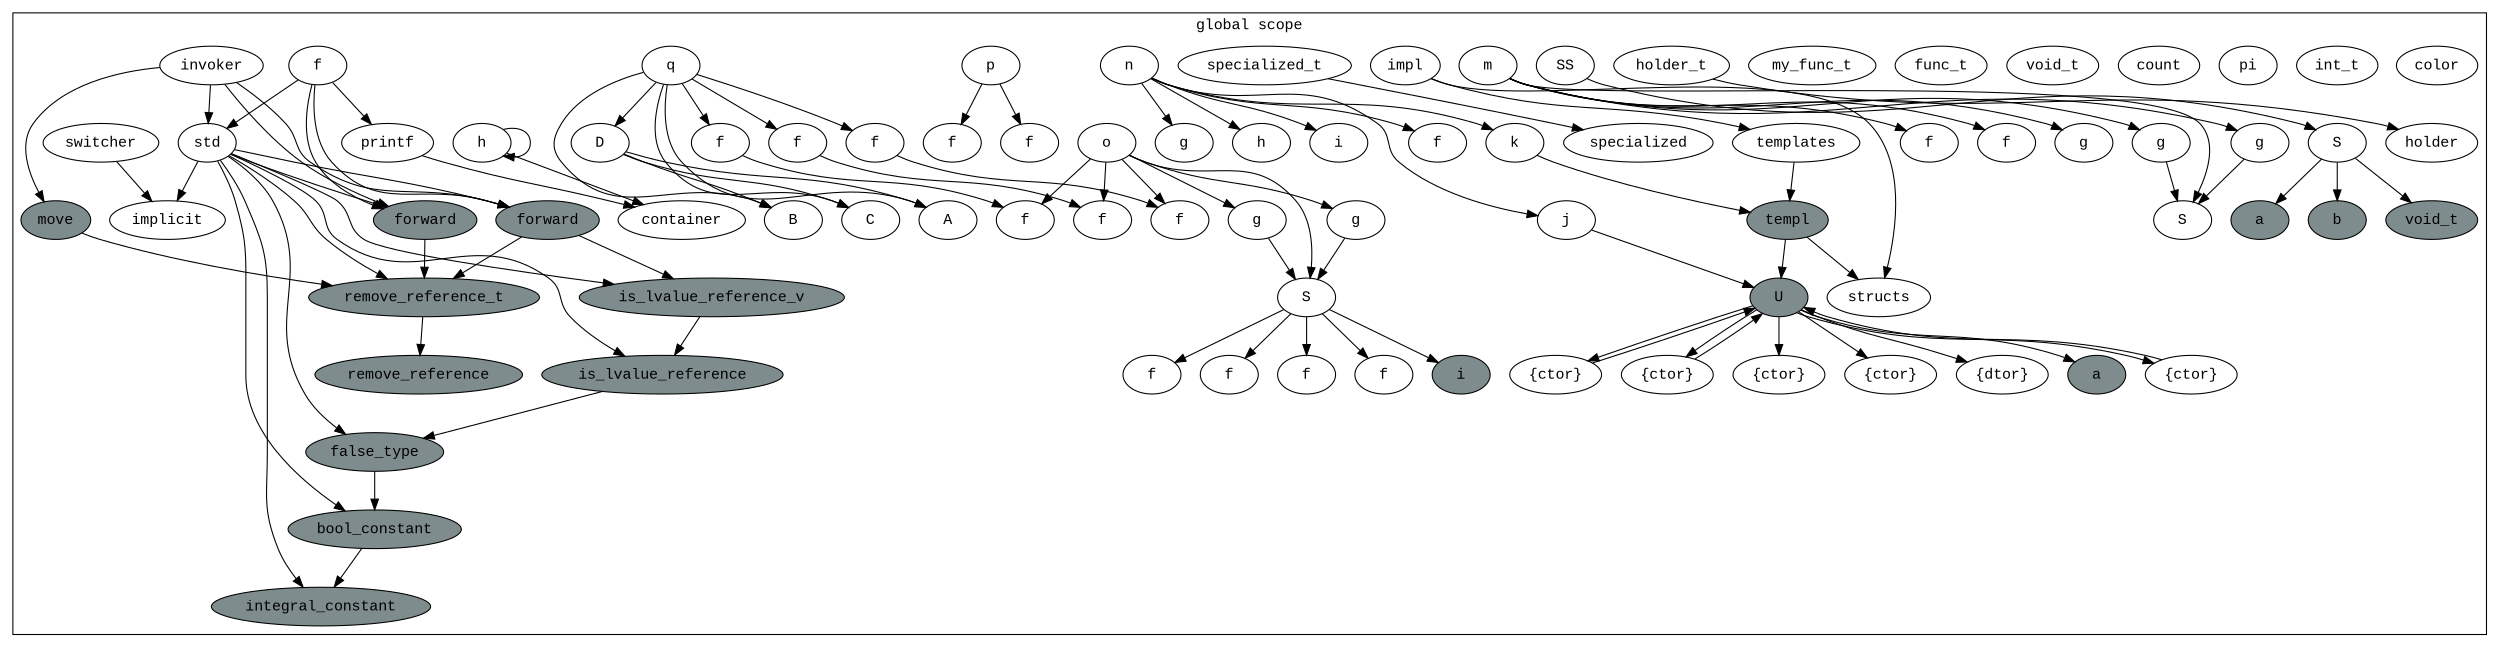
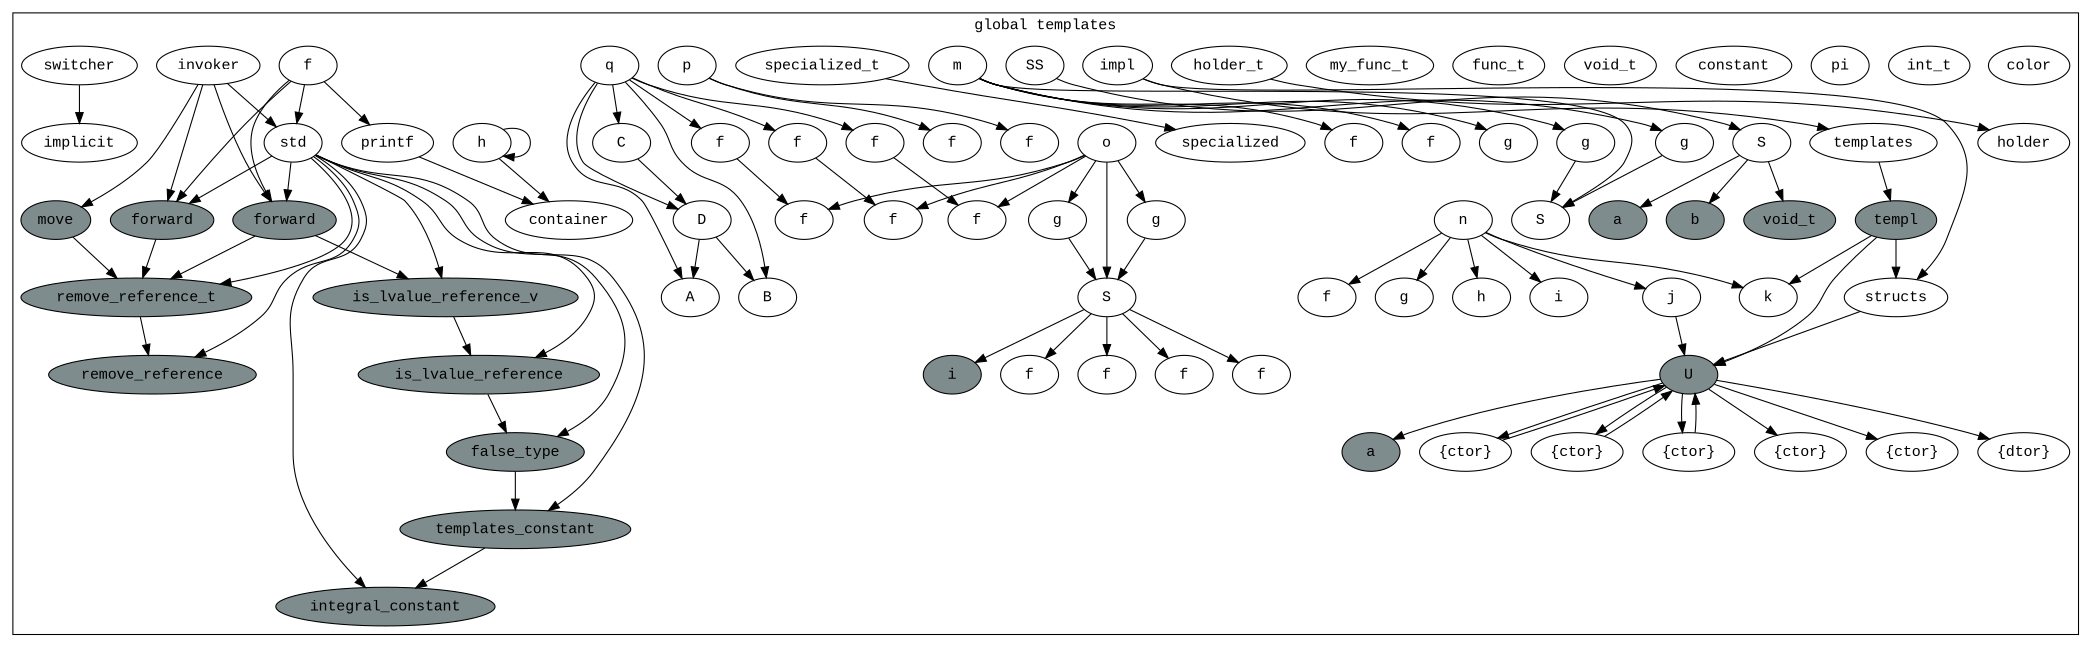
cluster "global scope": label "global scope" -> "global templates"
node "count": label "count" -> "constant"
edge "std" -> "implicit": now "std" -> "remove_reference"
edge "D" -> "C": reversed
edge "k" -> "templ": reversed
edge "structs" -> "U": added
node "bool_constant": label "bool_constant" -> "templates_constant"
